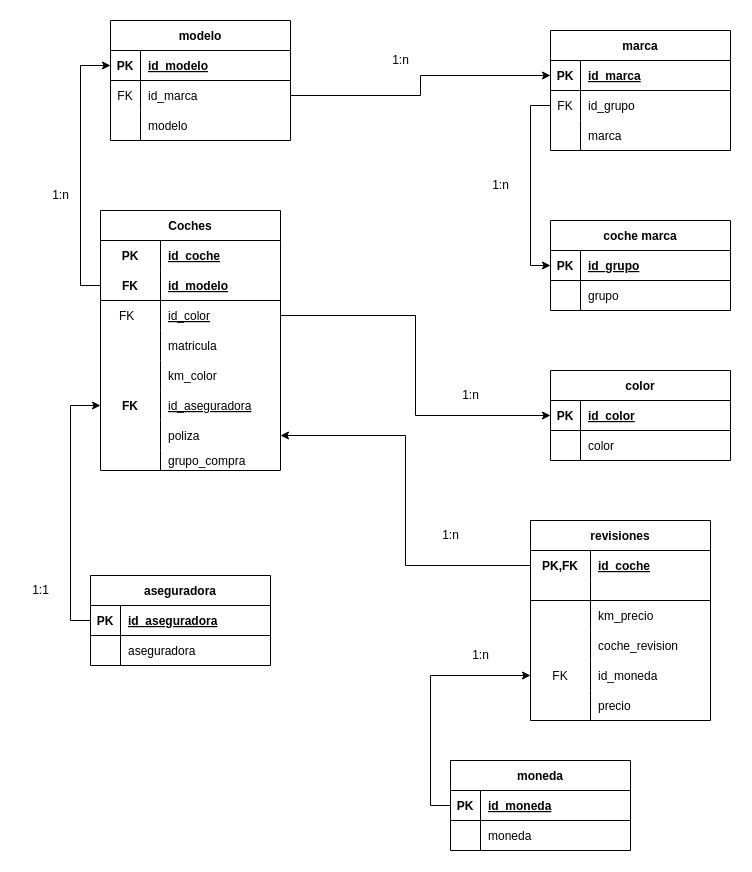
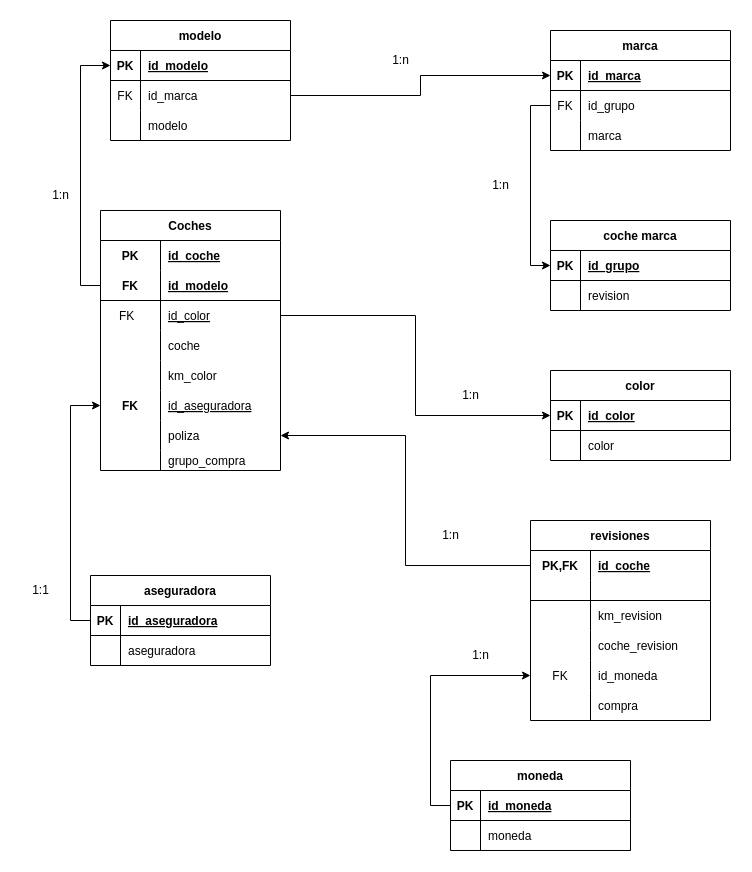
node "grupo": label "grupo" -> "revision"
node "matricula": label "matricula" -> "coche"
node "km_precio": label "km_precio" -> "km_revision"
node "precio": label "precio" -> "compra"
